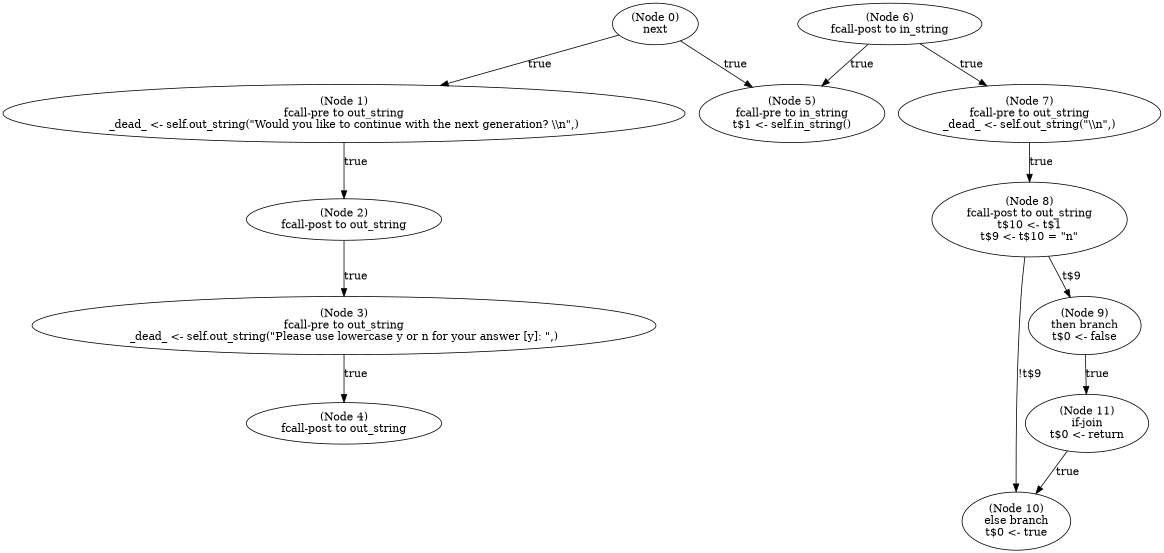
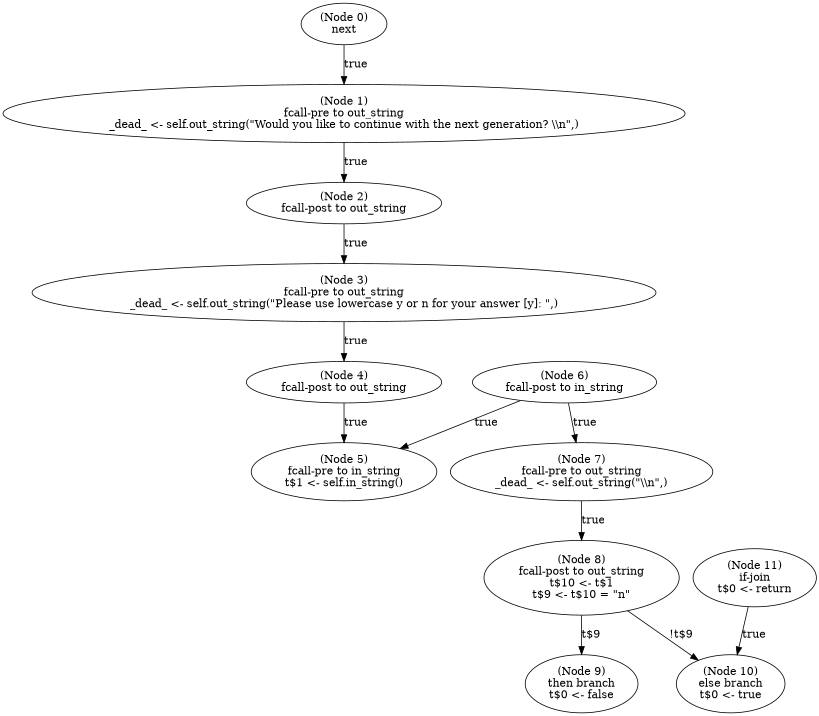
edge "(Node 0) next" -> "(Node 5) fcall-pre to in_string t$1 <- self.in_string()": now "(Node 4) fcall-post to out_string" -> "(Node 5) fcall-pre to in_string t$1 <- self.in_string()"
edge "(Node 9) then branch t$0 <- false" -> "(Node 11) if-join t$0 <- return": removed, label "true"
